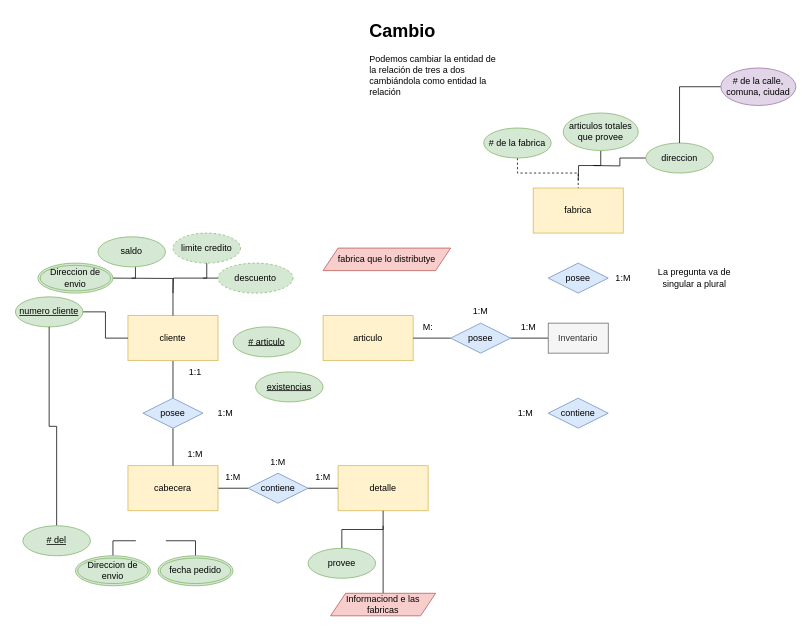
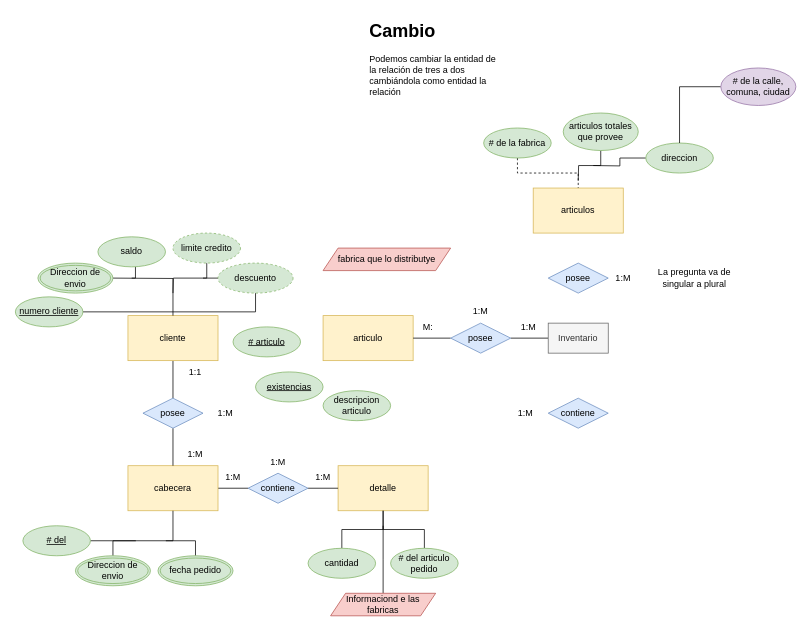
node "fabrica": label "fabrica" -> "articulos"
edge "numero cliente" -- "cliente": now "numero cliente" -- "descuento"
node "descripcion articulo": added
edge "numero cliente" -- "# del": now "cabecera" -- "# del"
edge "detalle" -- "# del articulo pedido": added
node "provee": label "provee" -> "cantidad"
node "# del articulo pedido": added
